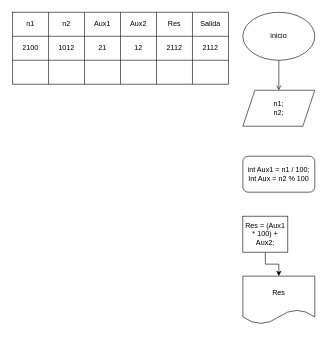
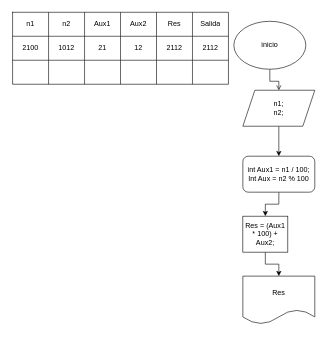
node "inicio": moved (279, 36) -> (270, 45)
edge "n1; n2;" -> "int Aux1 = n1 / 100; Int Aux = n2 % 100": added
edge "int Aux1 = n1 / 100; Int Aux = n2 % 100" -> "Res = (Aux1 * 100) + Aux2;": added
